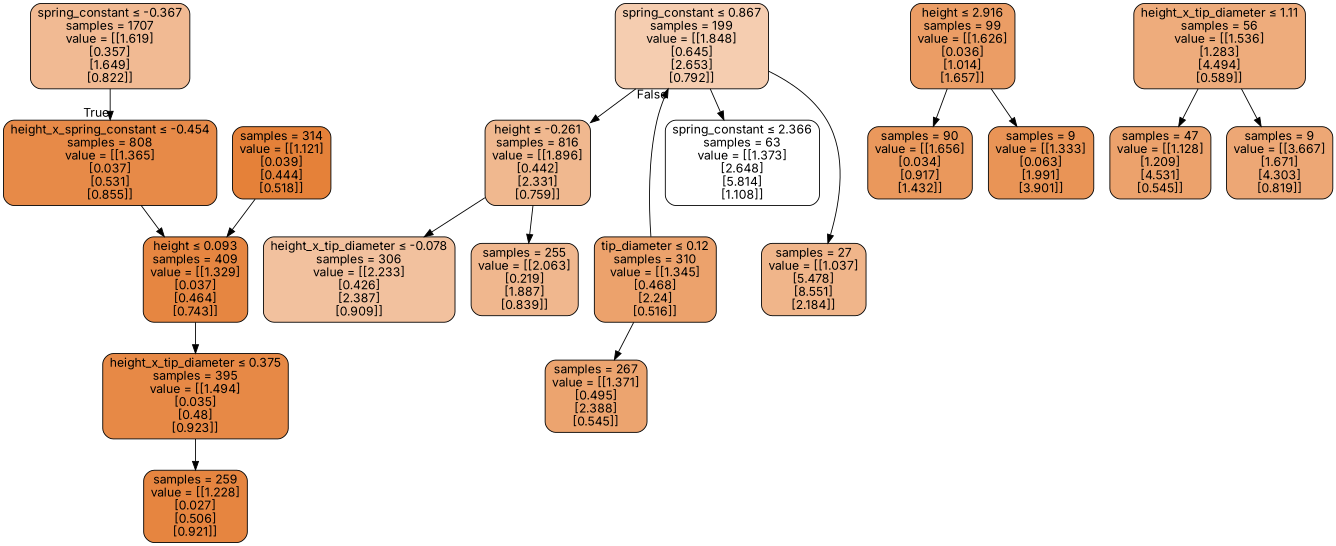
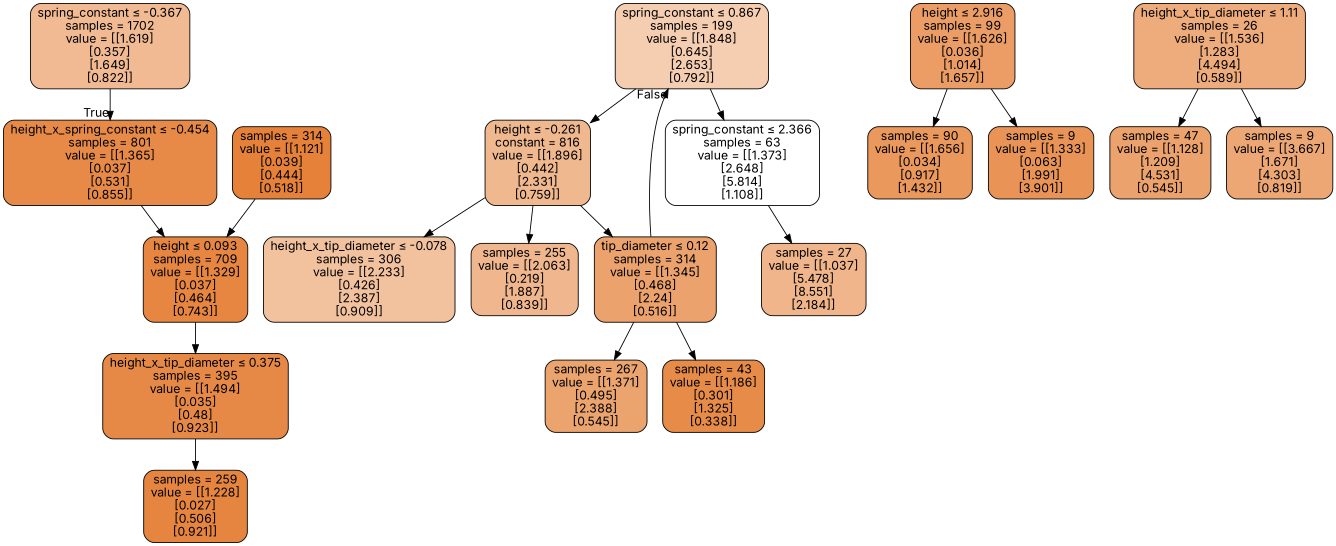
node "spring_constant ≤ -0.367": text "samples = 1707" -> "samples = 1702"
node "height_x_tip_diameter ≤ 1.11": text "samples = 56" -> "samples = 26"
edge "spring_constant ≤ 0.867" -> "samples = 27": now "spring_constant ≤ 2.366" -> "samples = 27"
node "height_x_spring_constant ≤ -0.454": text "samples = 808" -> "samples = 801"
node "height ≤ -0.261": text "samples = 816" -> "constant = 816"
edge "height ≤ -0.261" -> "tip_diameter ≤ 0.12": added
node "height ≤ 0.093": text "samples = 409" -> "samples = 709"
node "tip_diameter ≤ 0.12": text "samples = 310" -> "samples = 314"
node "samples = 43": added
